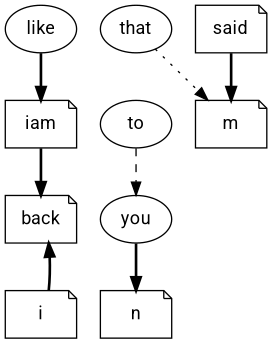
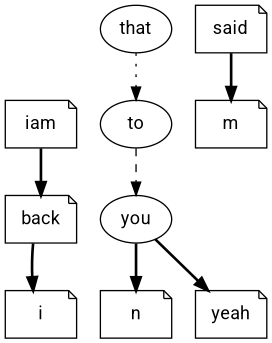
node "like": removed
edge "that" -> "m": now "that" -> "to"
edge "i" -> "back": reversed
node "yeah": added
